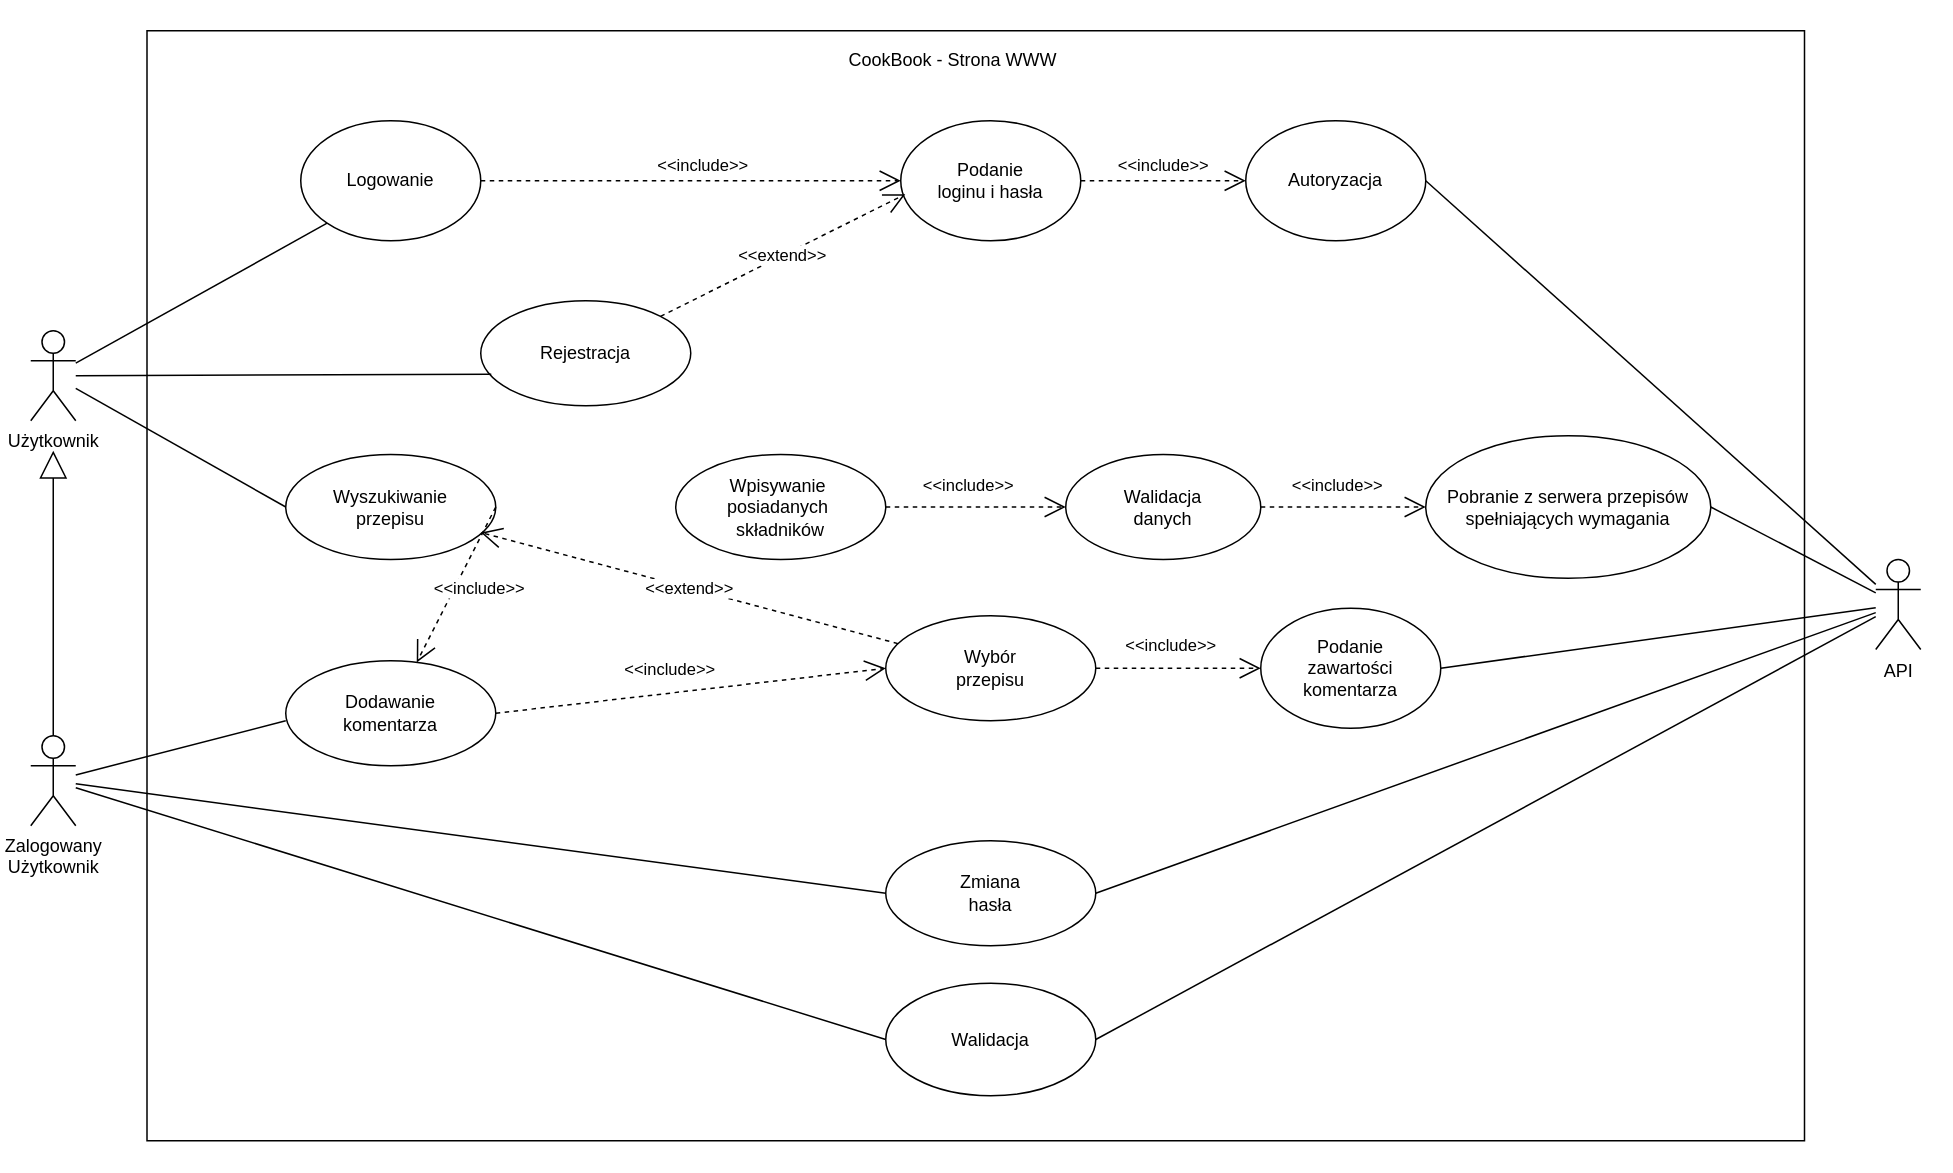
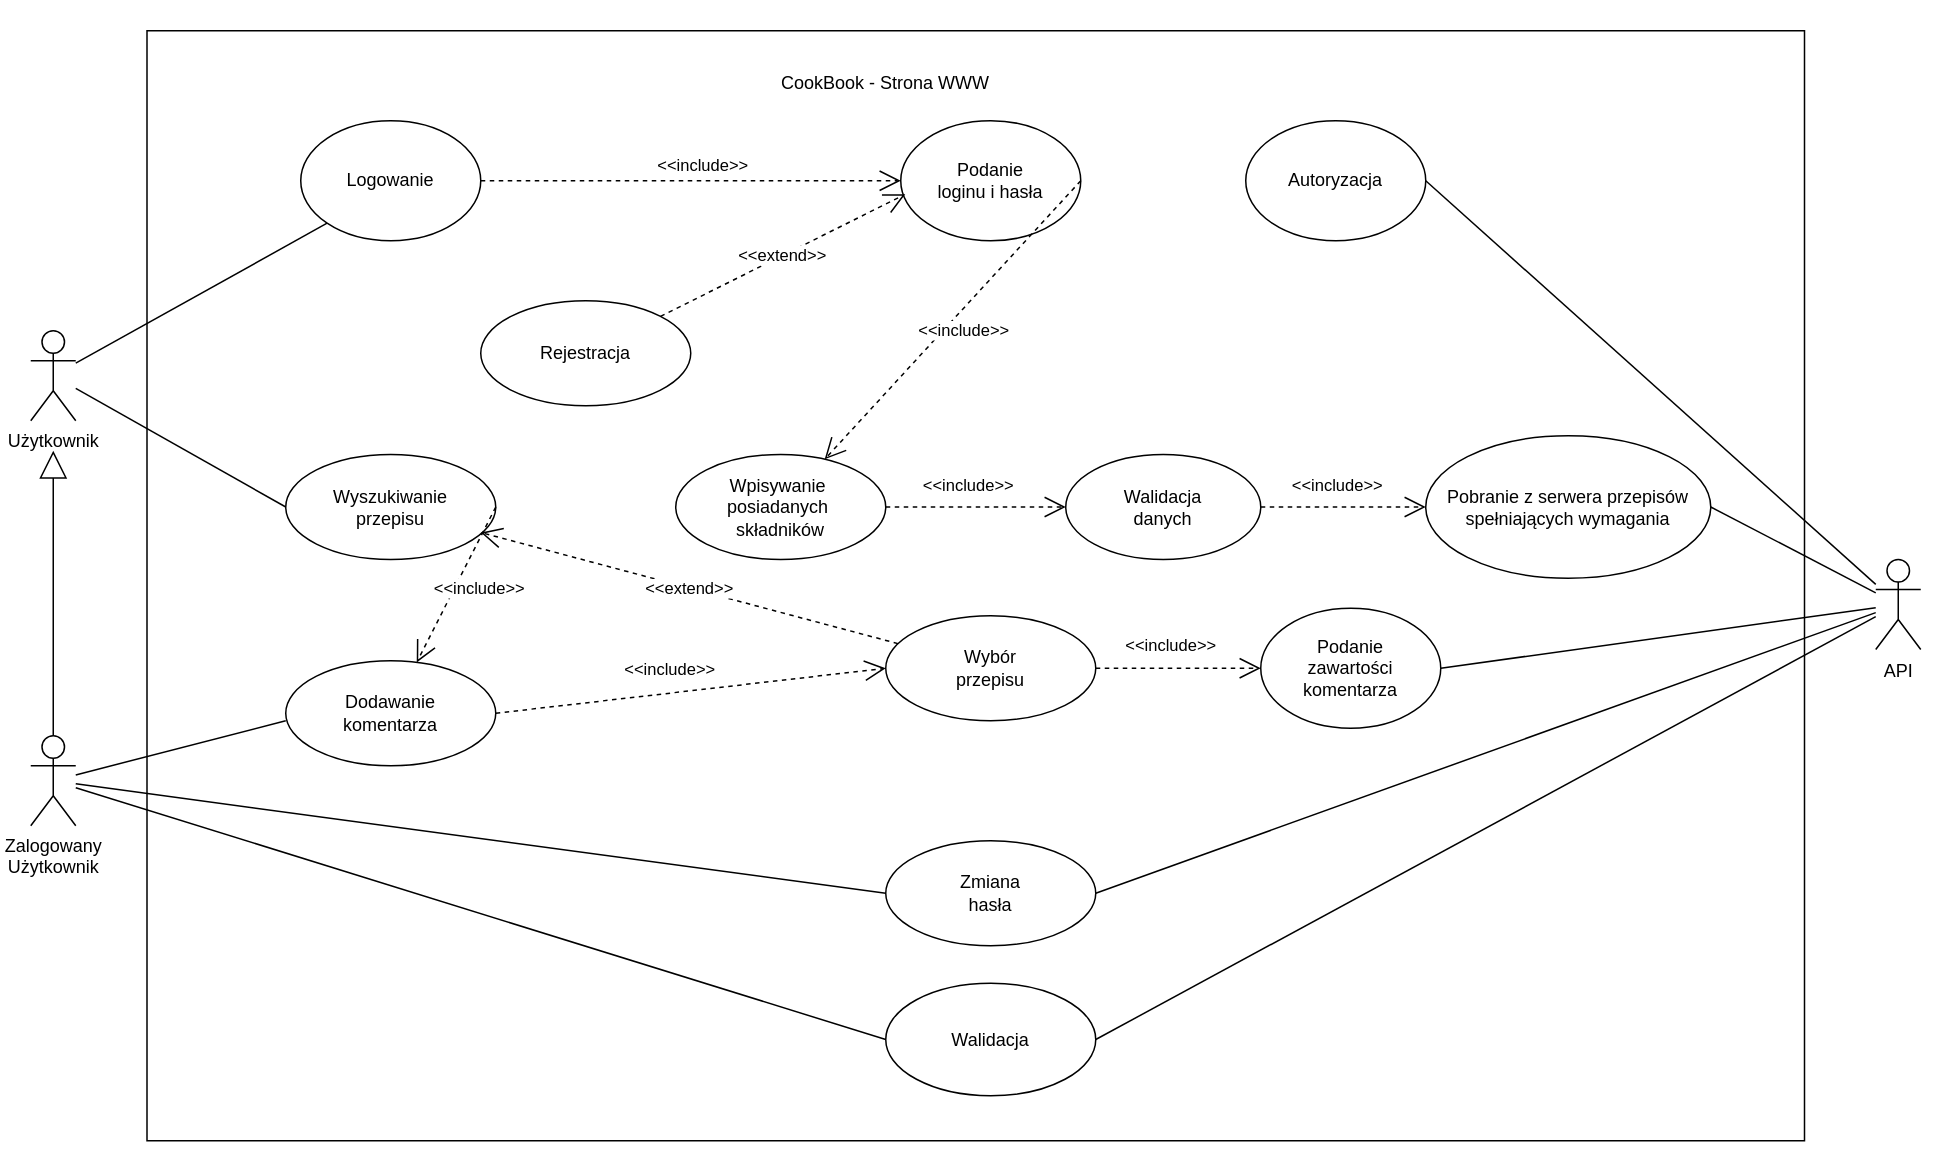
node "CookBook - Strona WWW": moved (953, 61) -> (886, 83)
edge "Podanie loginu i hasła" -> "Autoryzacja": now "Podanie loginu i hasła" -> "Wpisywanie posiadanych składników"
edge "Rejestracja" -- "Użytkownik": removed
